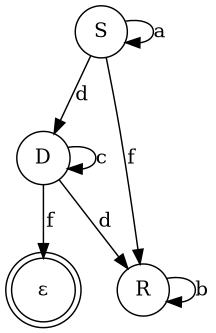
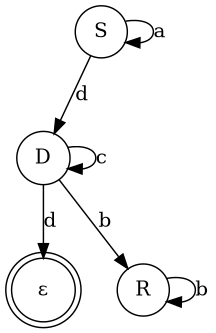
edge "S" -> "R": removed, label "f"
edge "D" -> "ε": label "f" -> "d"
edge "D" -> "R": label "d" -> "b"
